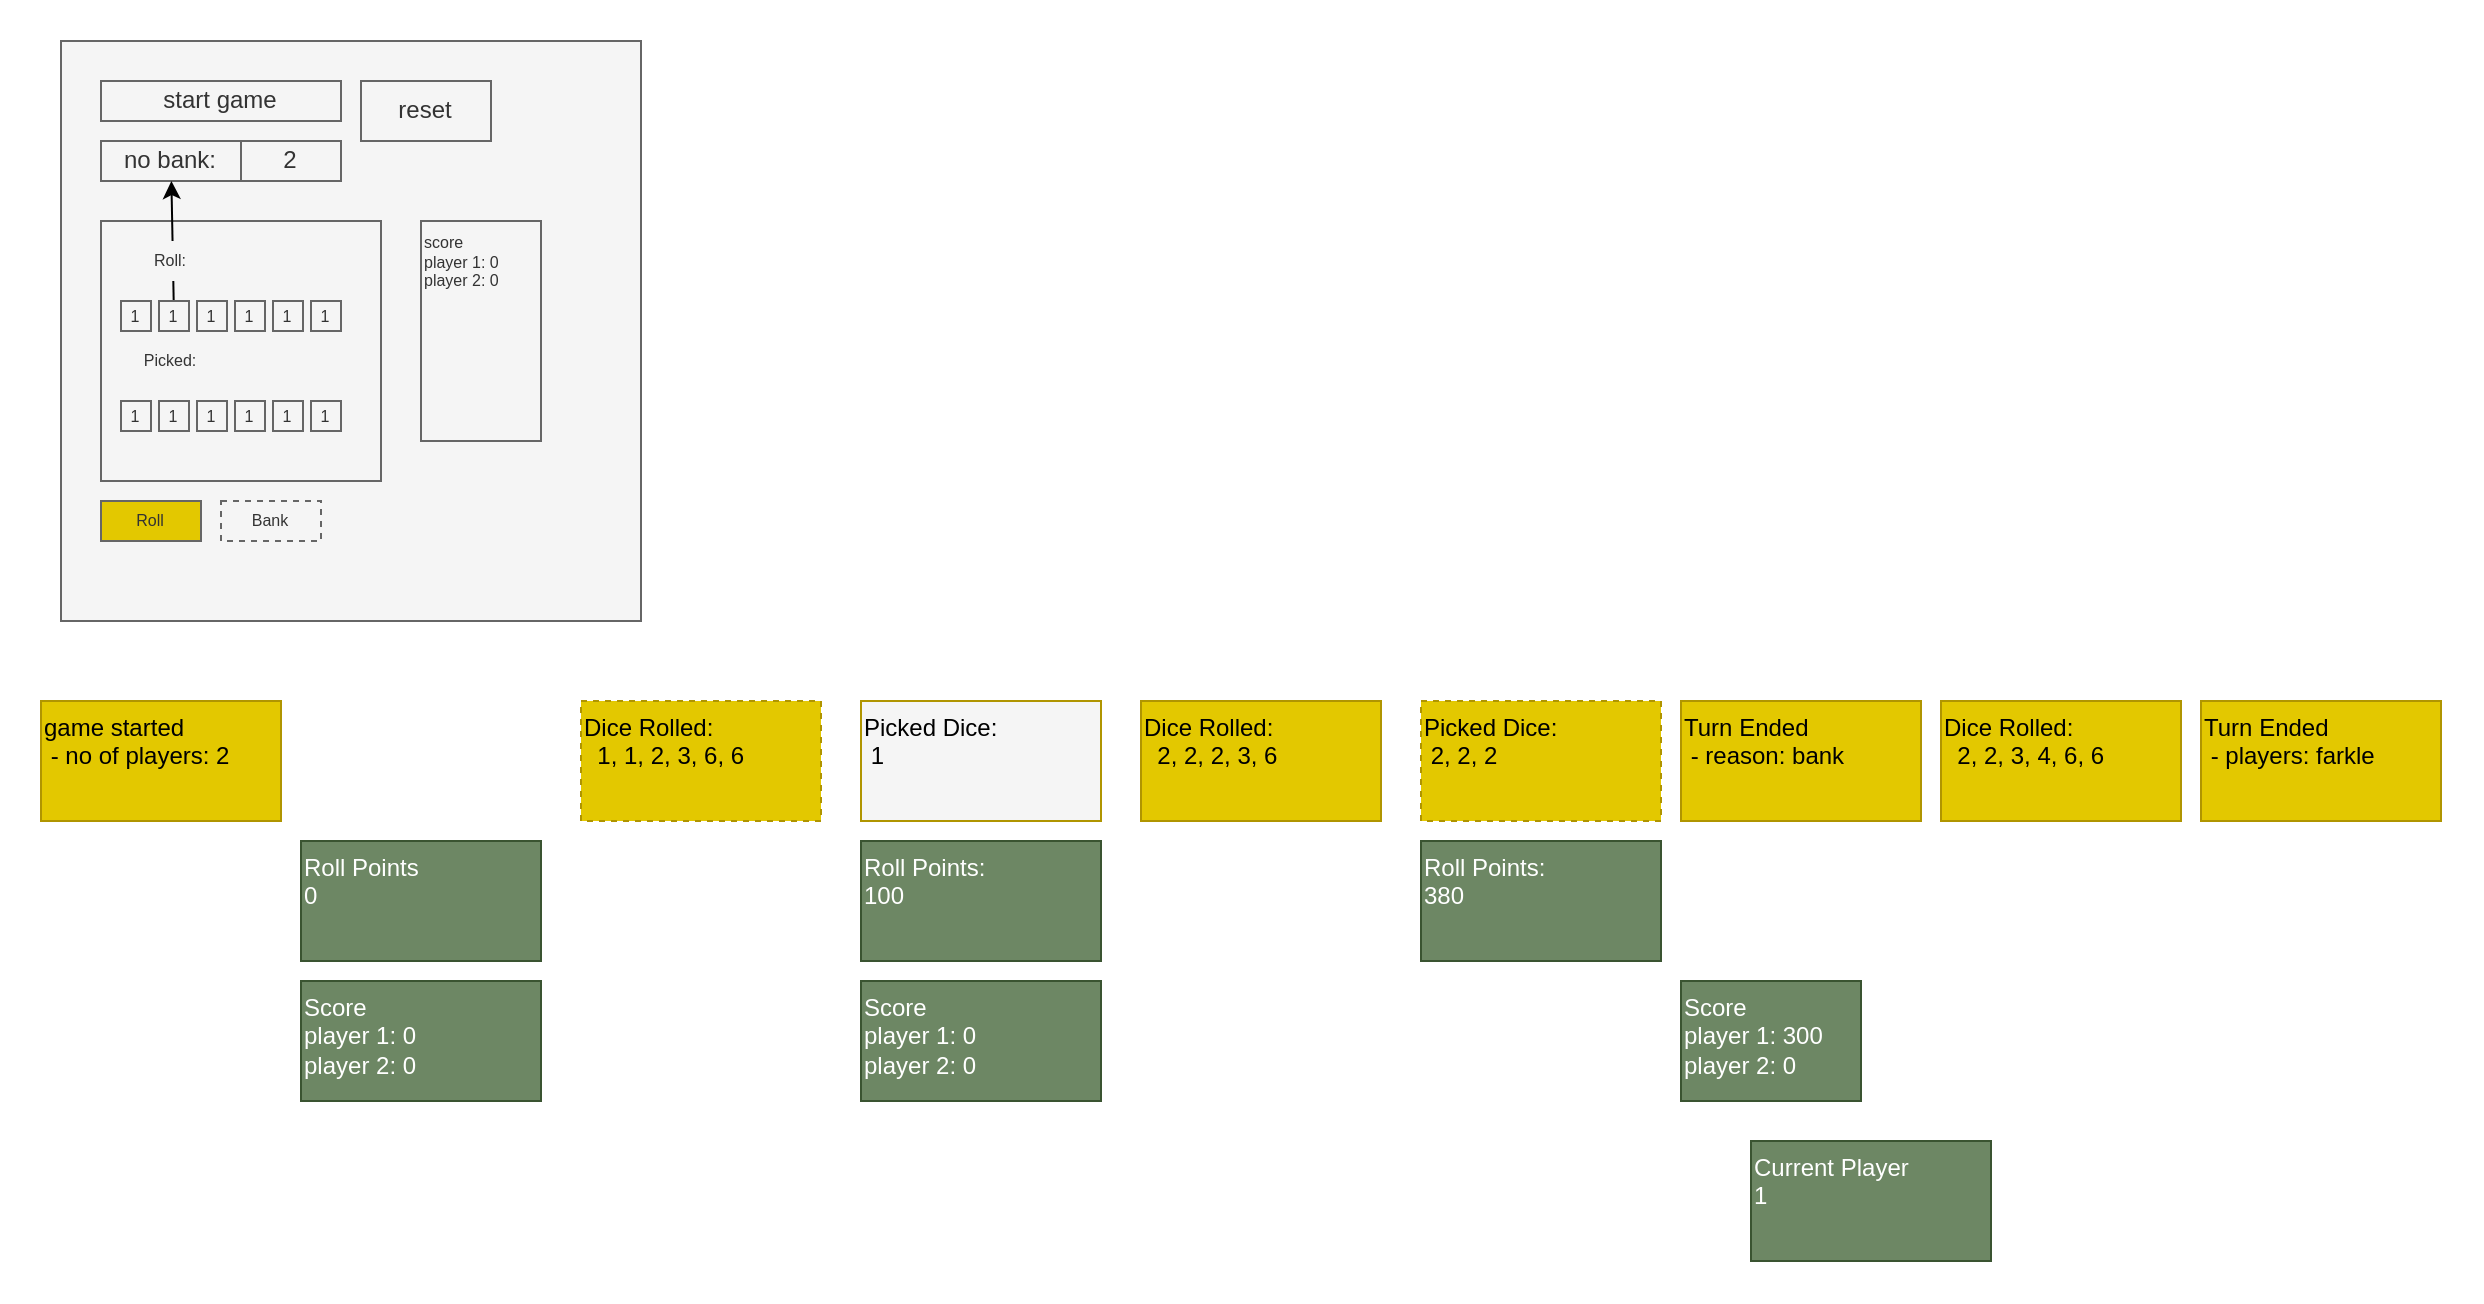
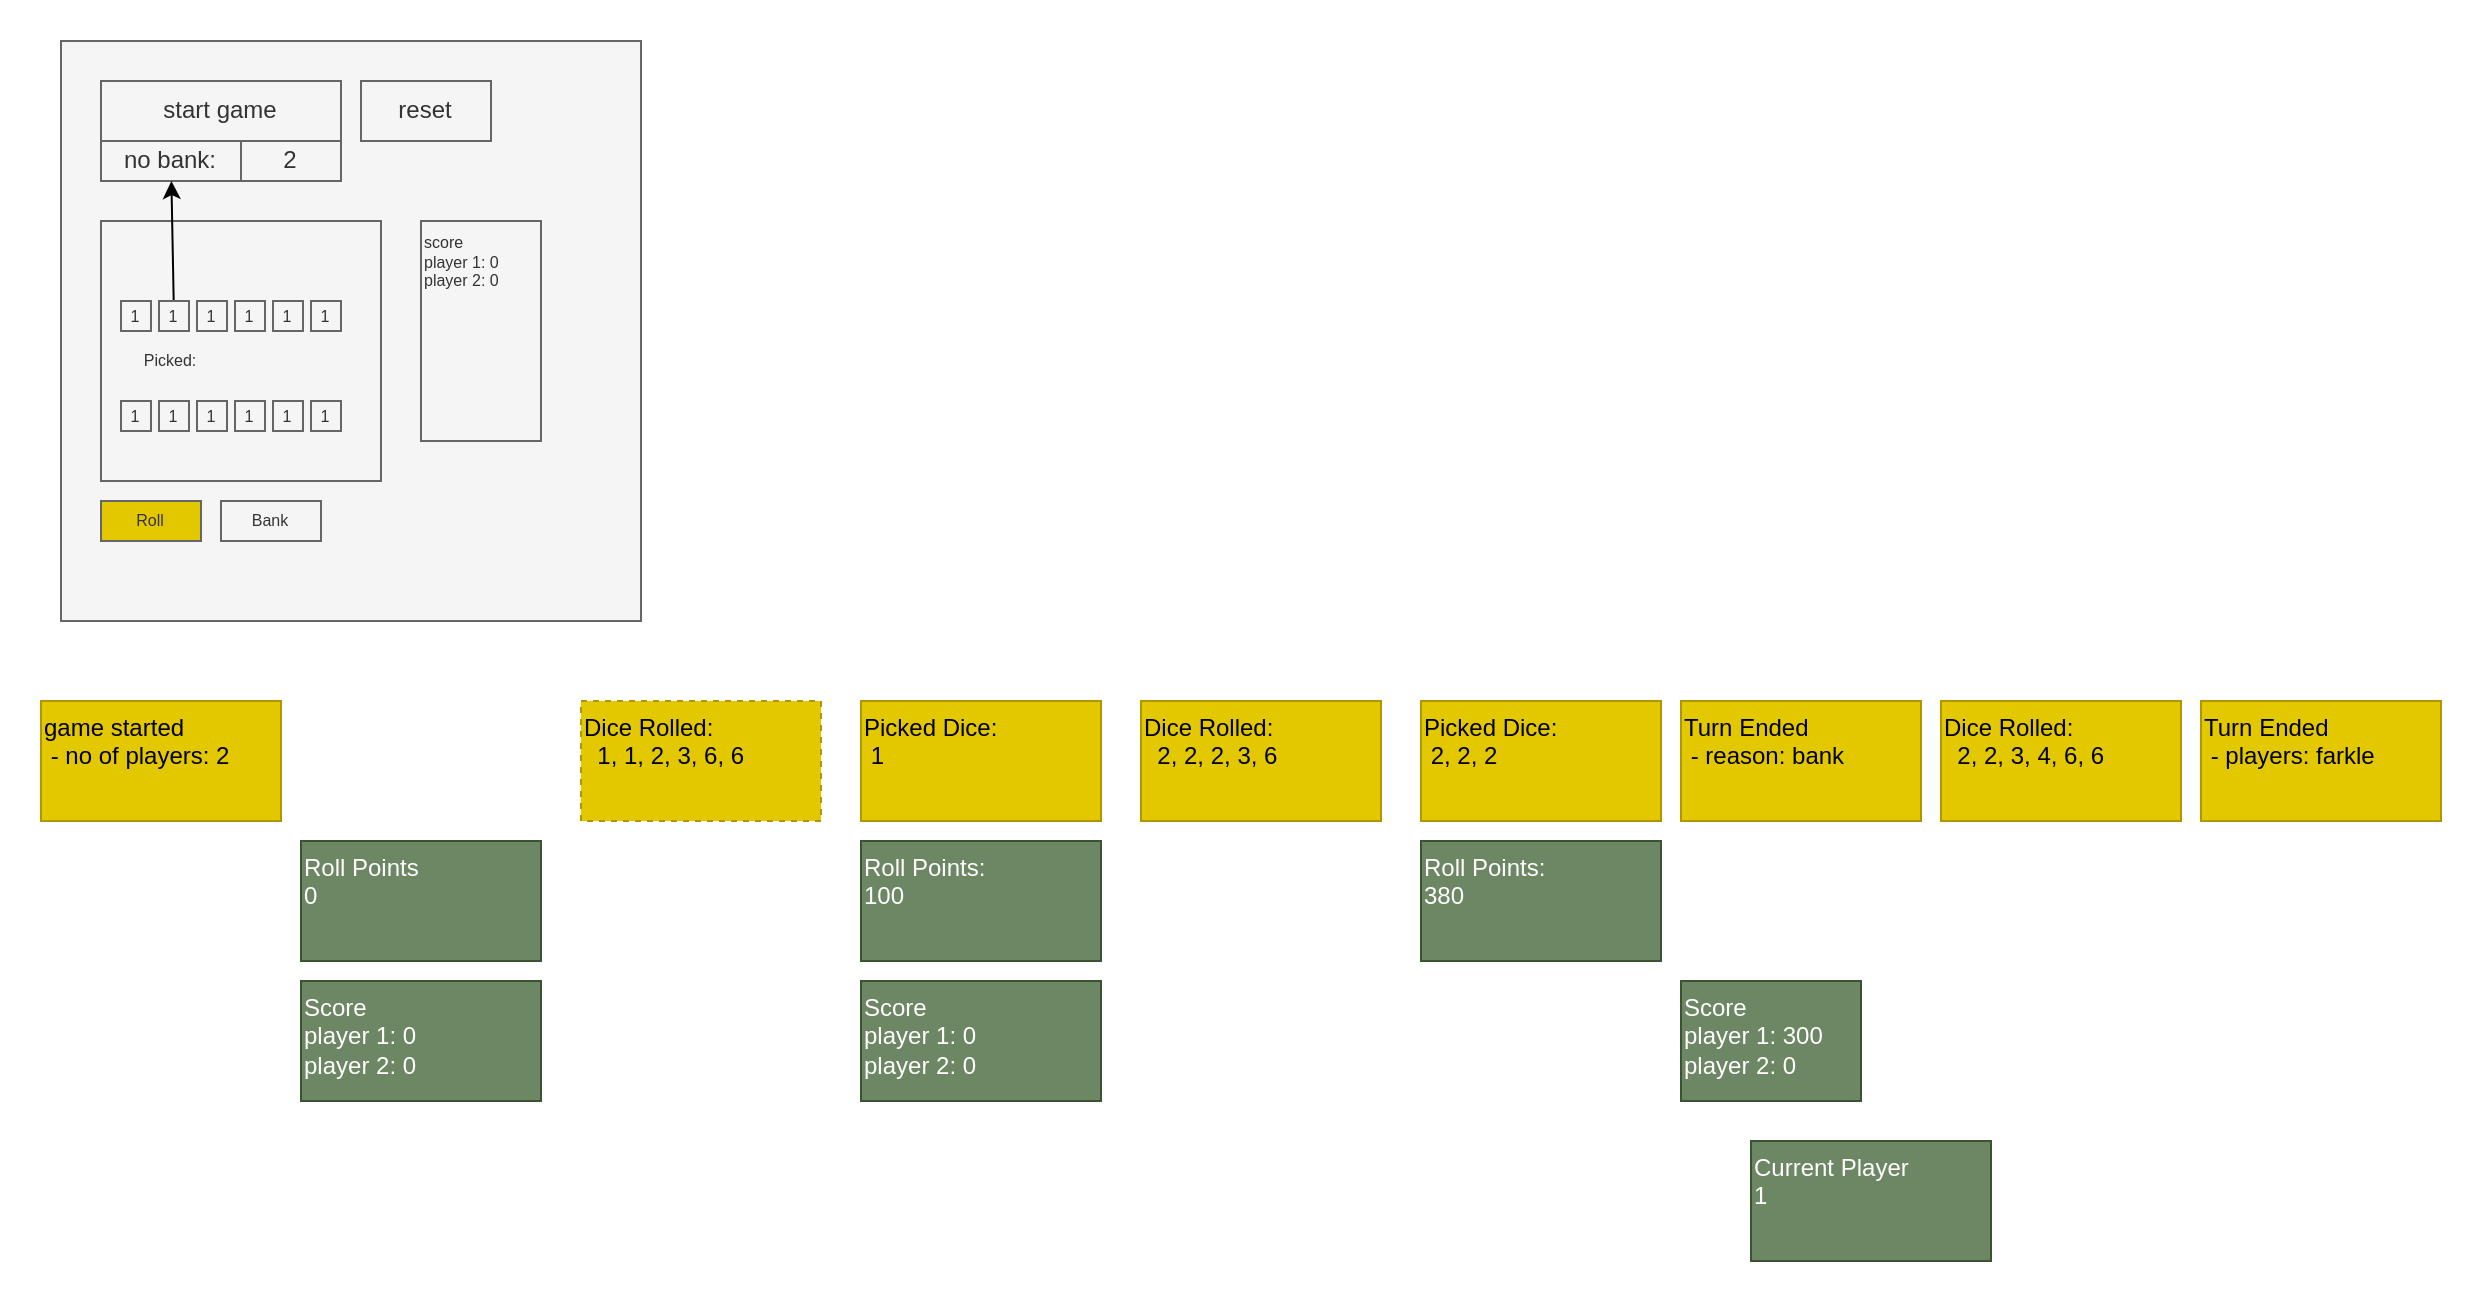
node "start game": size 240x40 -> 240x60
node "Roll:": removed
node "Bank": style dashed -> solid
node "Picked Dice: 1": fillcolor #f5f5f5 -> #e3c800
node "Picked Dice: 2, 2, 2": style dashed -> solid
